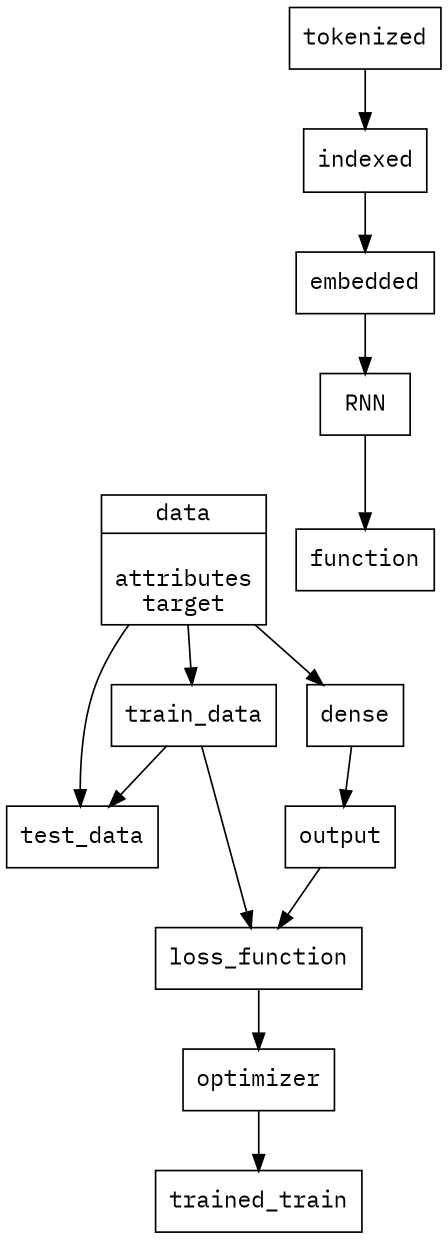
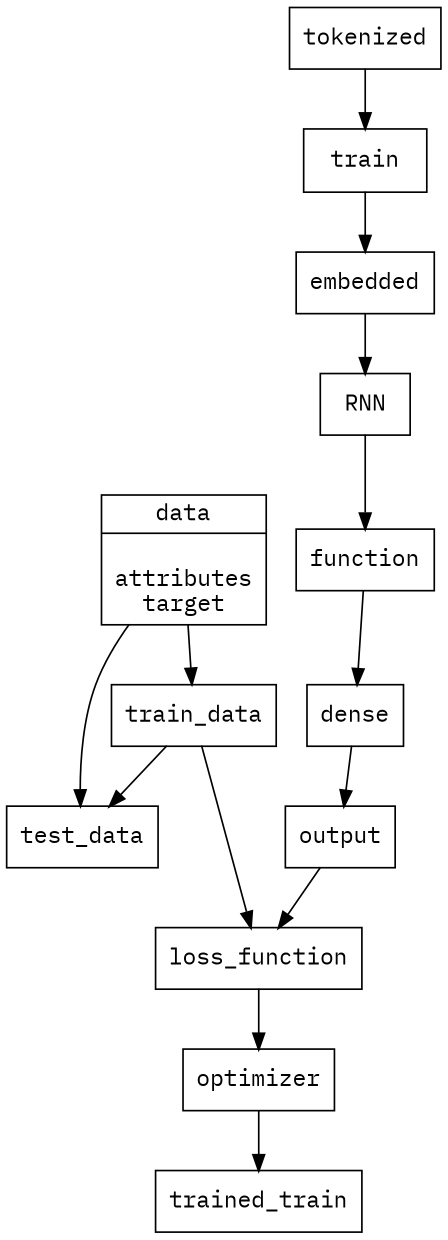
node "indexed": label "indexed" -> "train"
edge "data" -> "dense": now "function" -> "dense"
